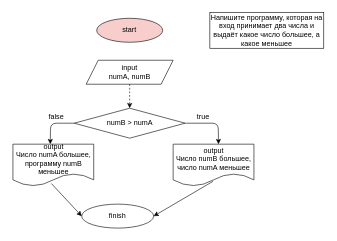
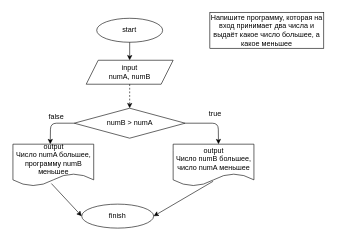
node "start": fillcolor #f8cecc -> #ffffff
edge "start" -> "input numA, numB": added
node "true": moved (203, 117) -> (215, 114)
